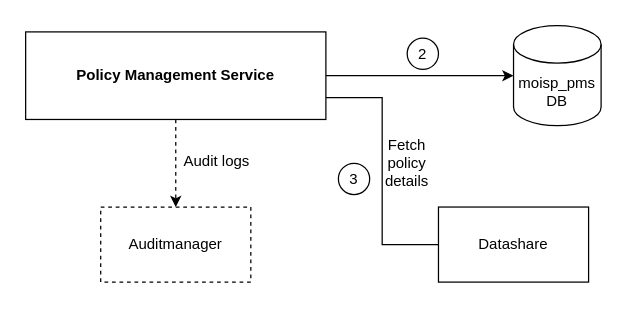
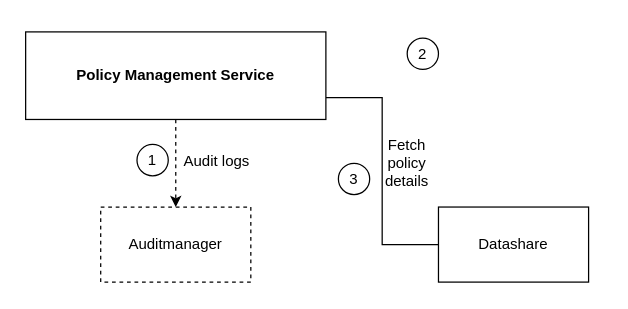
edge "Policy Management Service" -> "moisp_pms DB": removed
node "moisp_pms DB": removed
node "1": added
